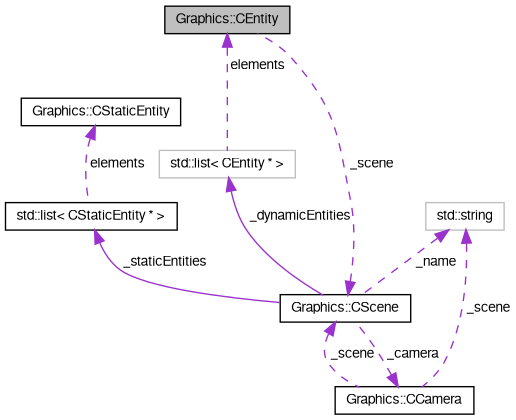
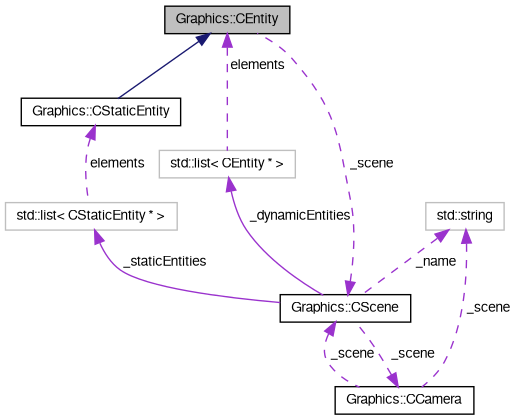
edge "Graphics::CStaticEntity" -> "Graphics::CEntity": added
node "std::list< CStaticEntity * >": color black -> grey75
edge "Graphics::CScene" -> "Graphics::CCamera": label " _camera" -> " _scene"
